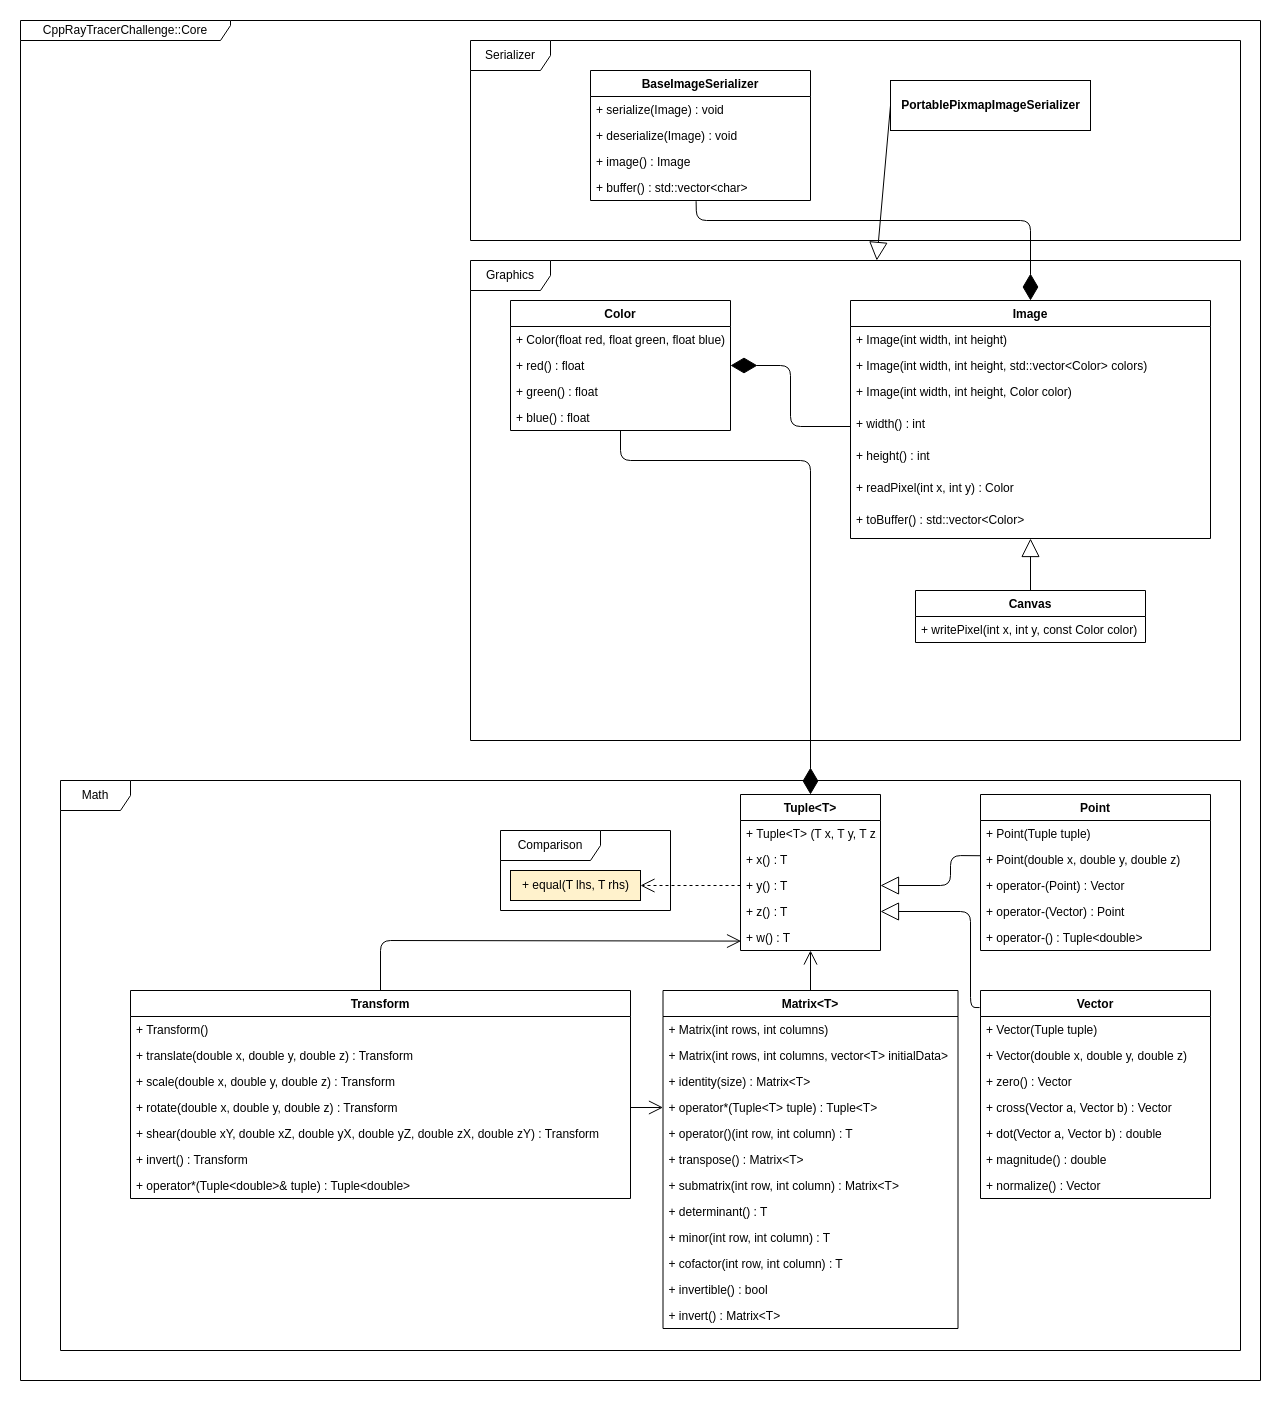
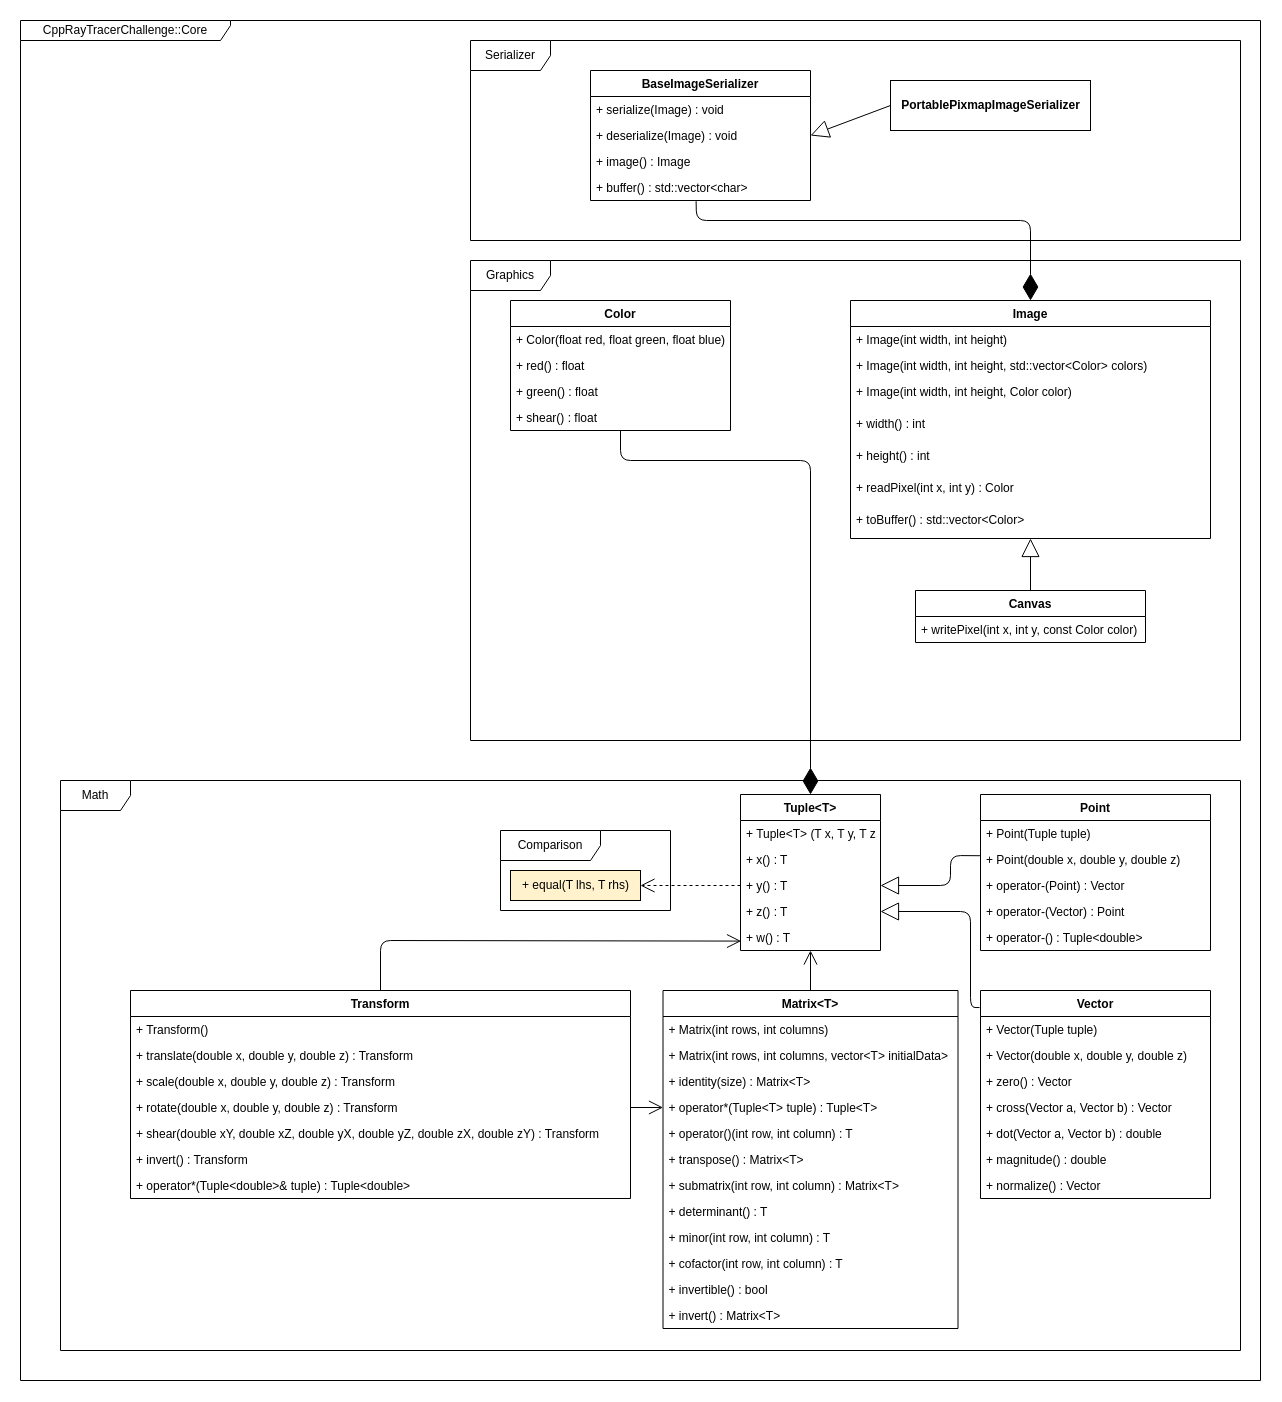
edge "PortablePixmapImageSerializer" -> "Graphics": now "PortablePixmapImageSerializer" -> "+ deserialize(Image) : void"
edge "+ width() : int" -> "Color": removed
node "+ blue() : float": label "+ blue() : float" -> "+ shear() : float"
